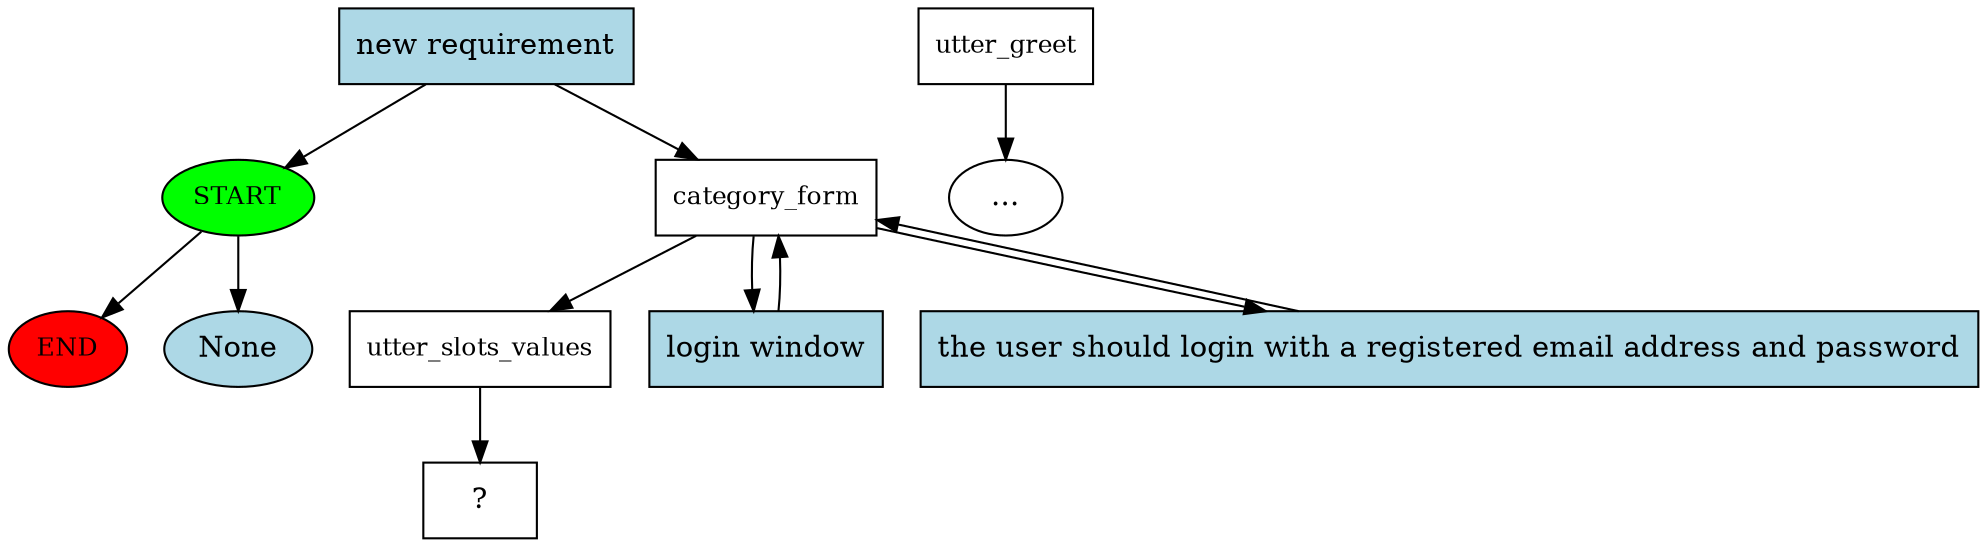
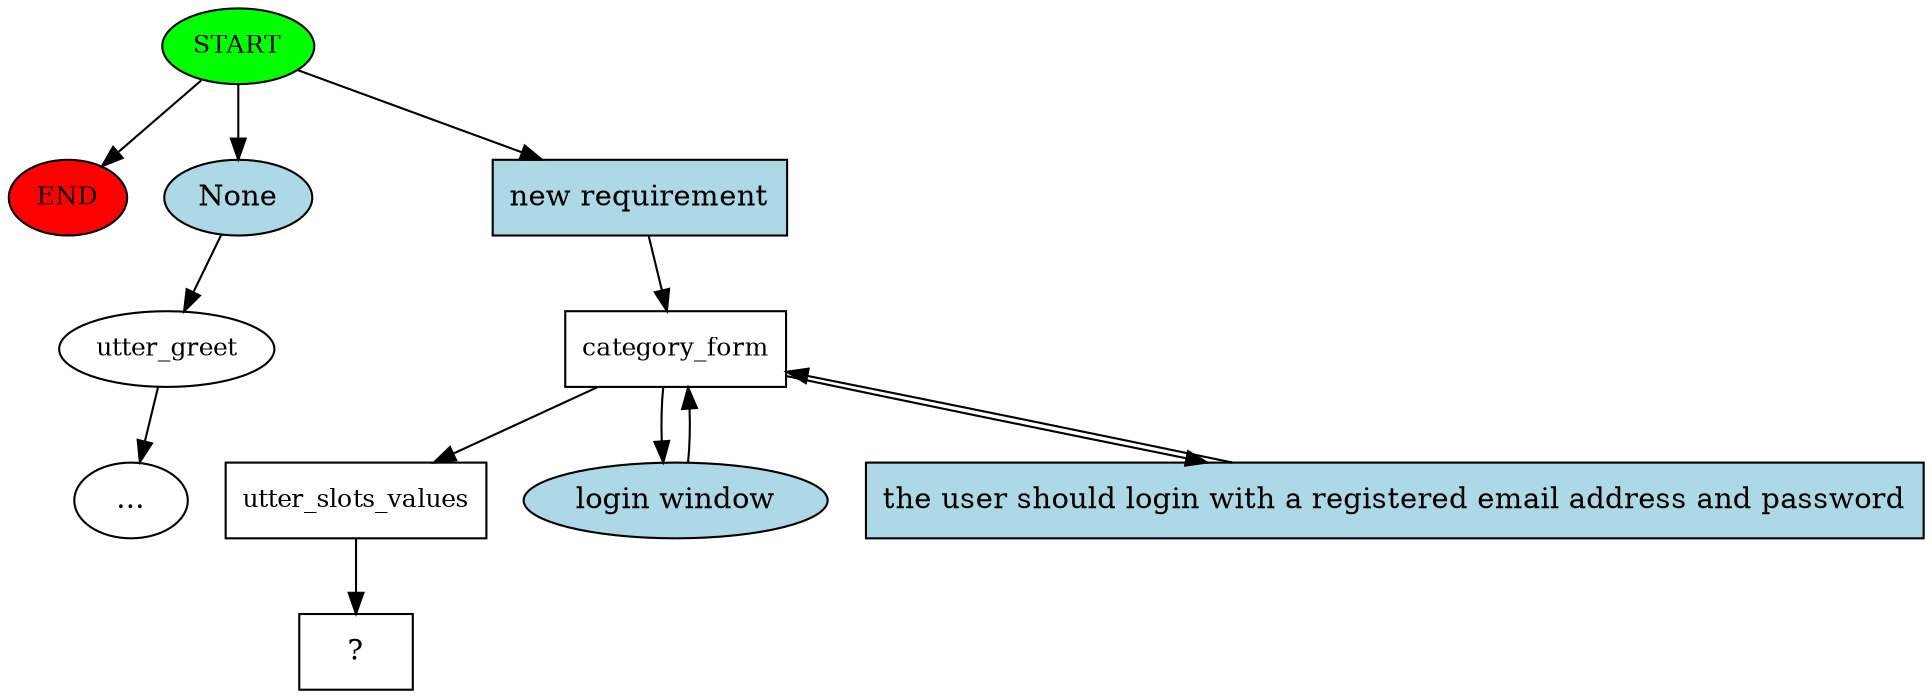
node "utter_greet": shape box -> ellipse
edge "new requirement" -> "START": reversed
edge "None" -> "utter_greet": added
node "login window": shape box -> ellipse
